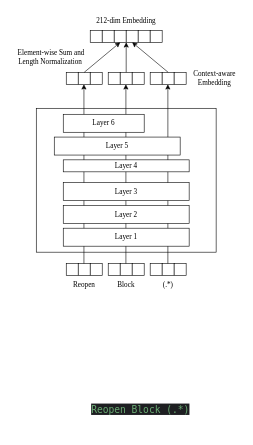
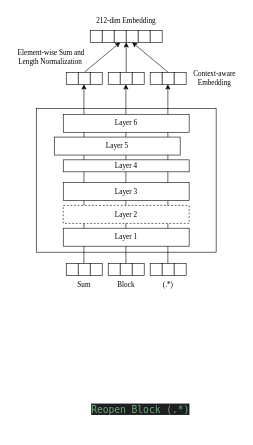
node "Layer 6": size 81x18 -> 126x18
node "Layer 2": style solid -> dashed
node "Reopen": label "Reopen" -> "Sum"
